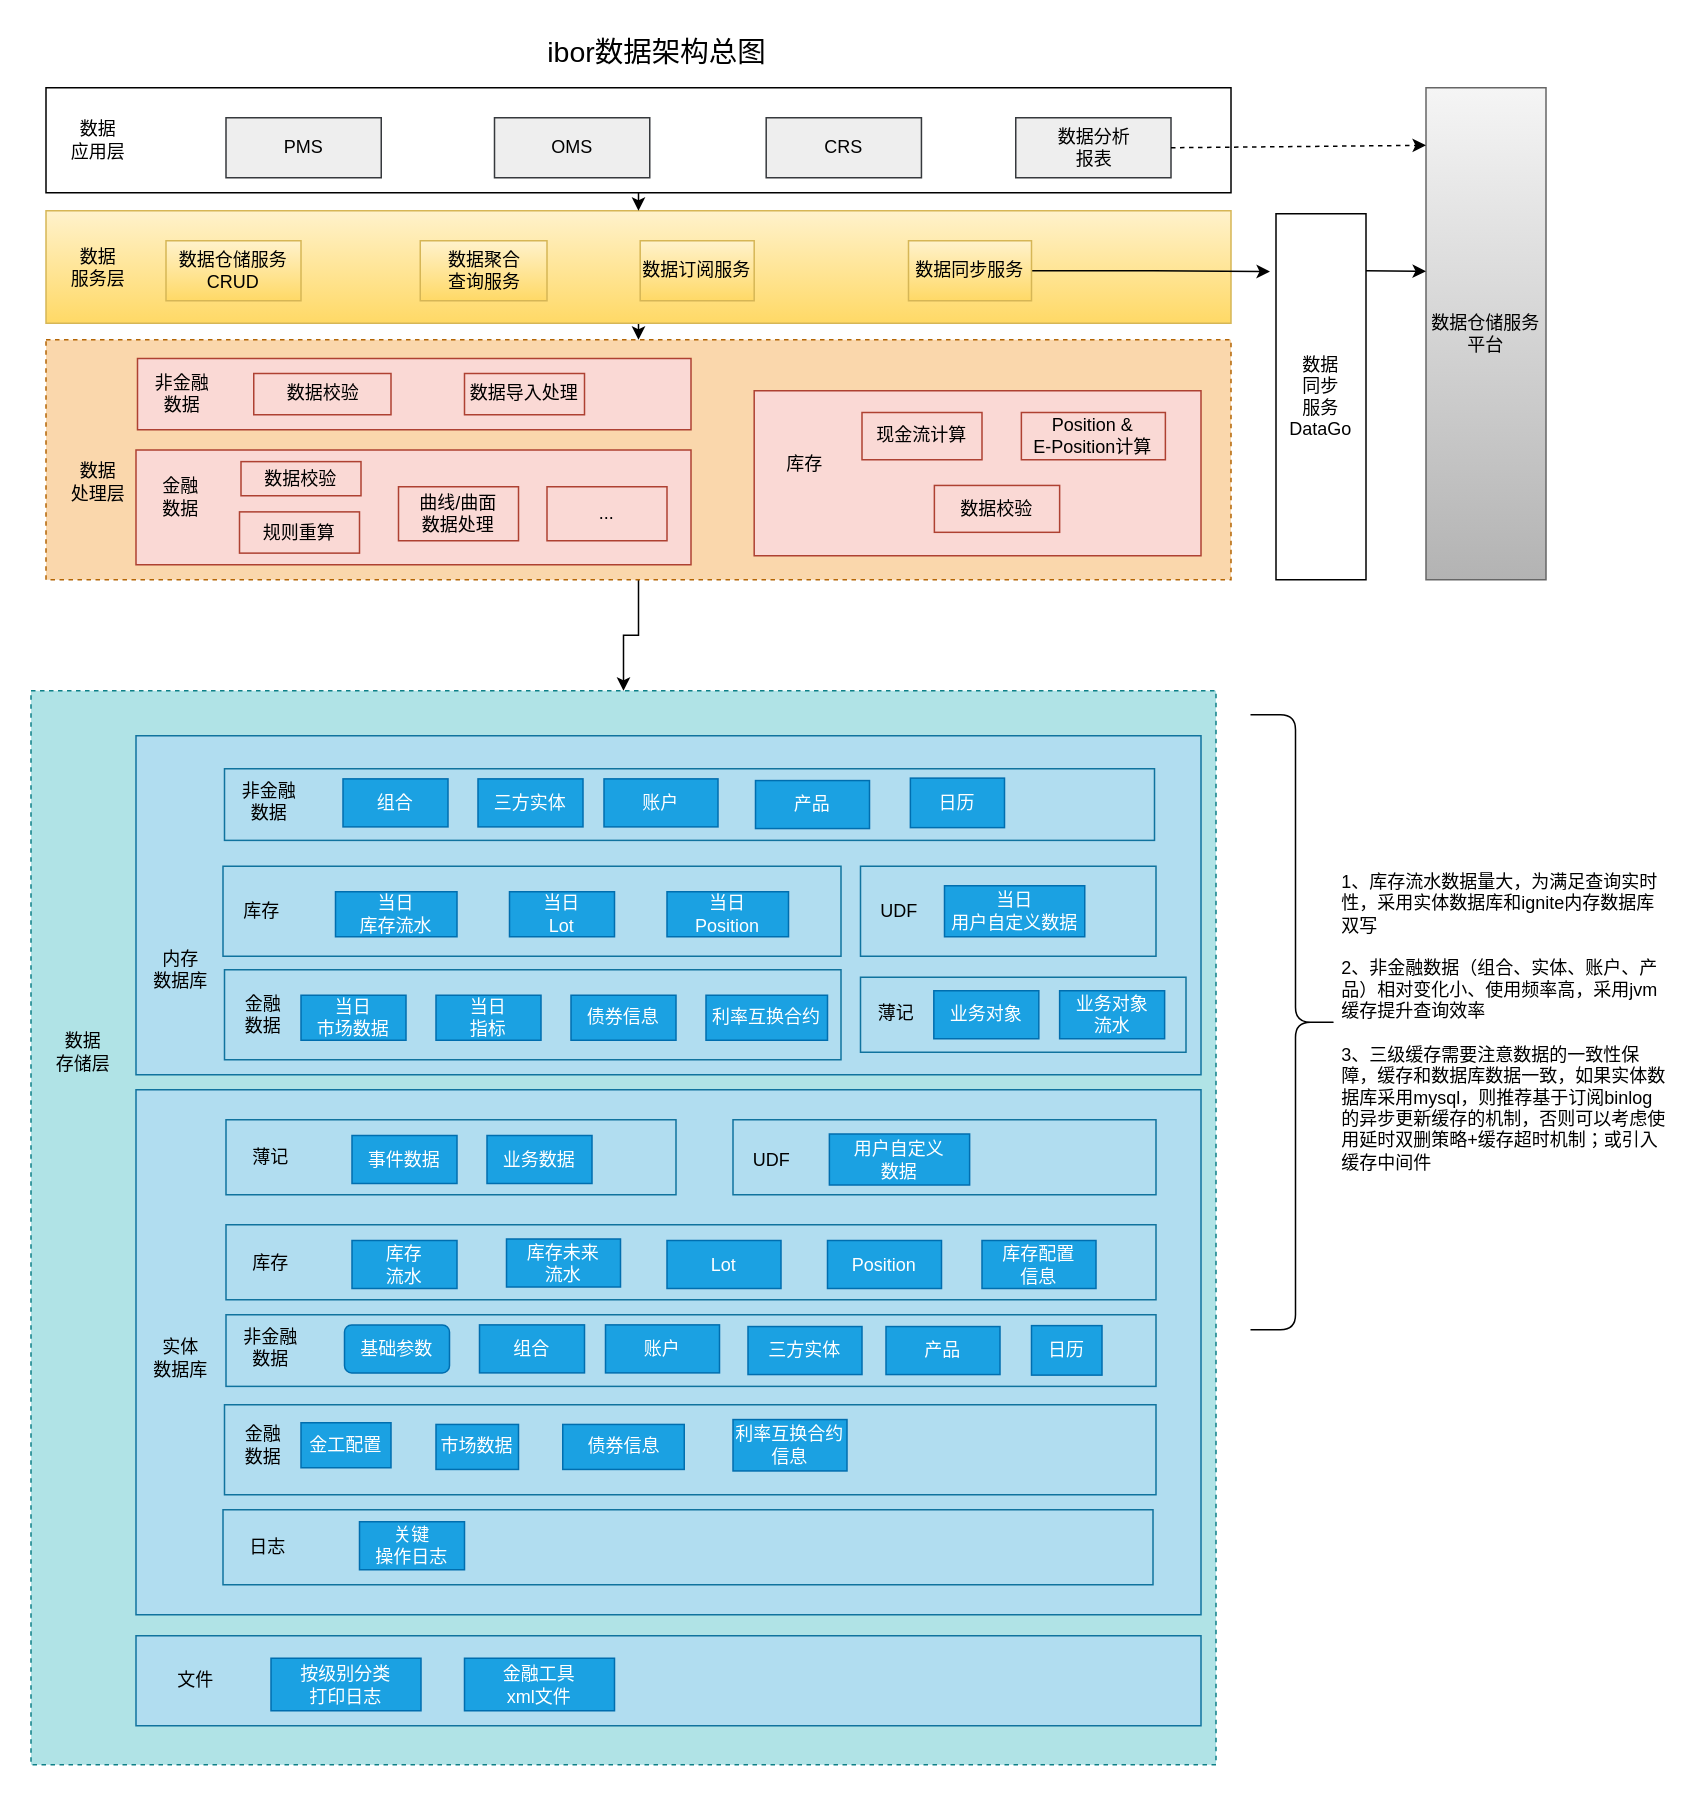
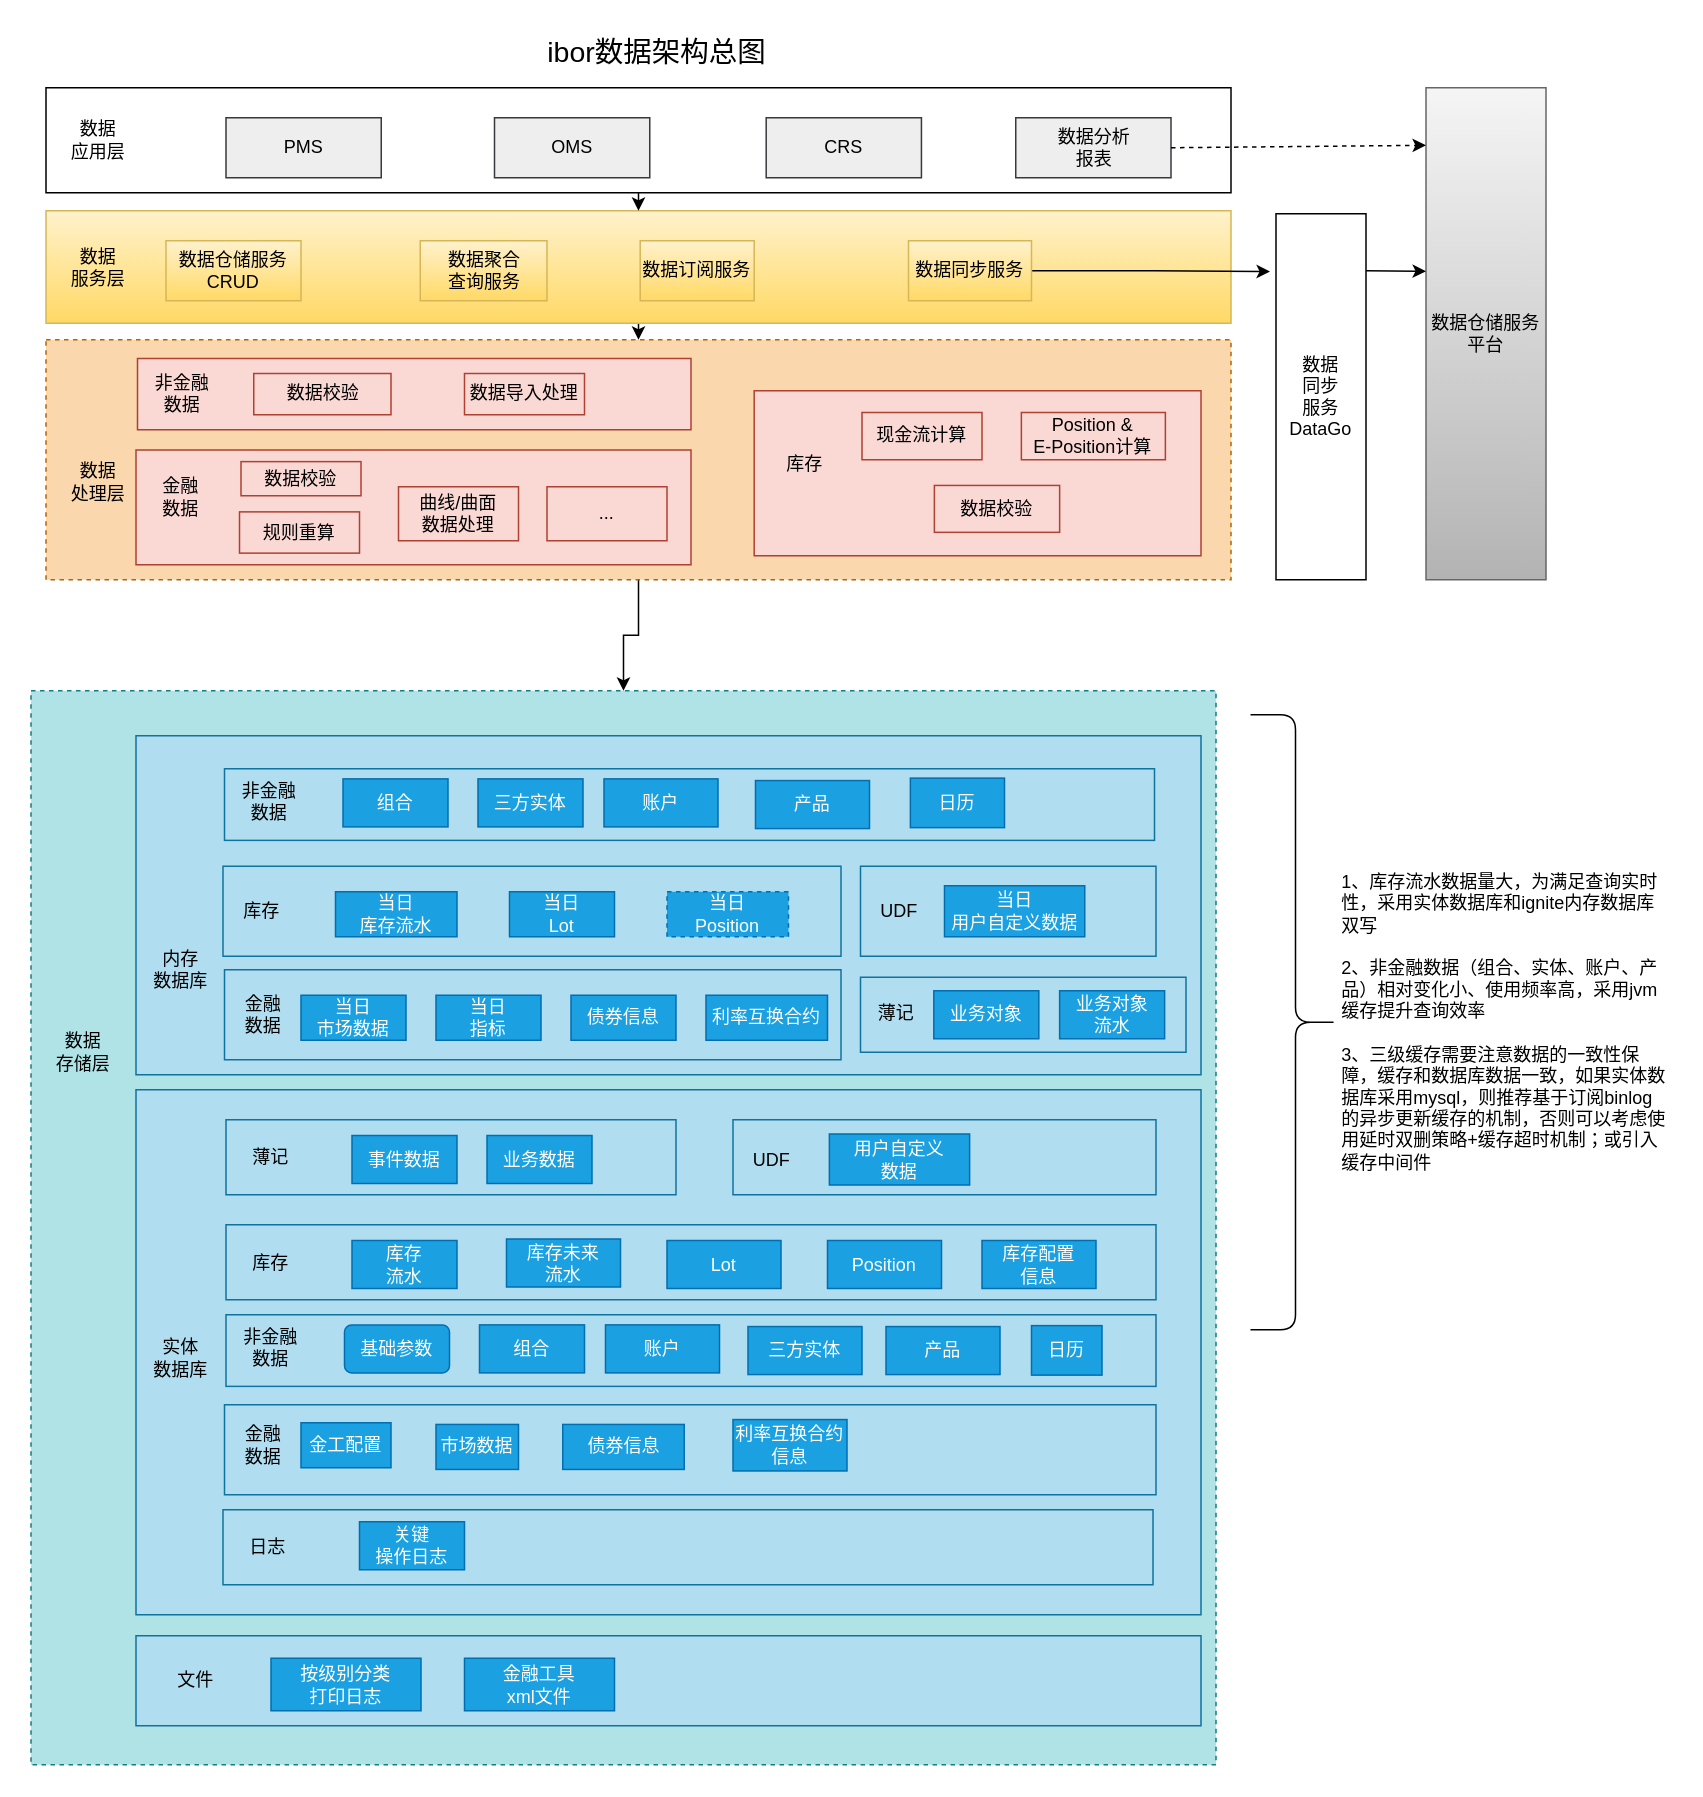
node "当日 Position": style solid -> dashed
